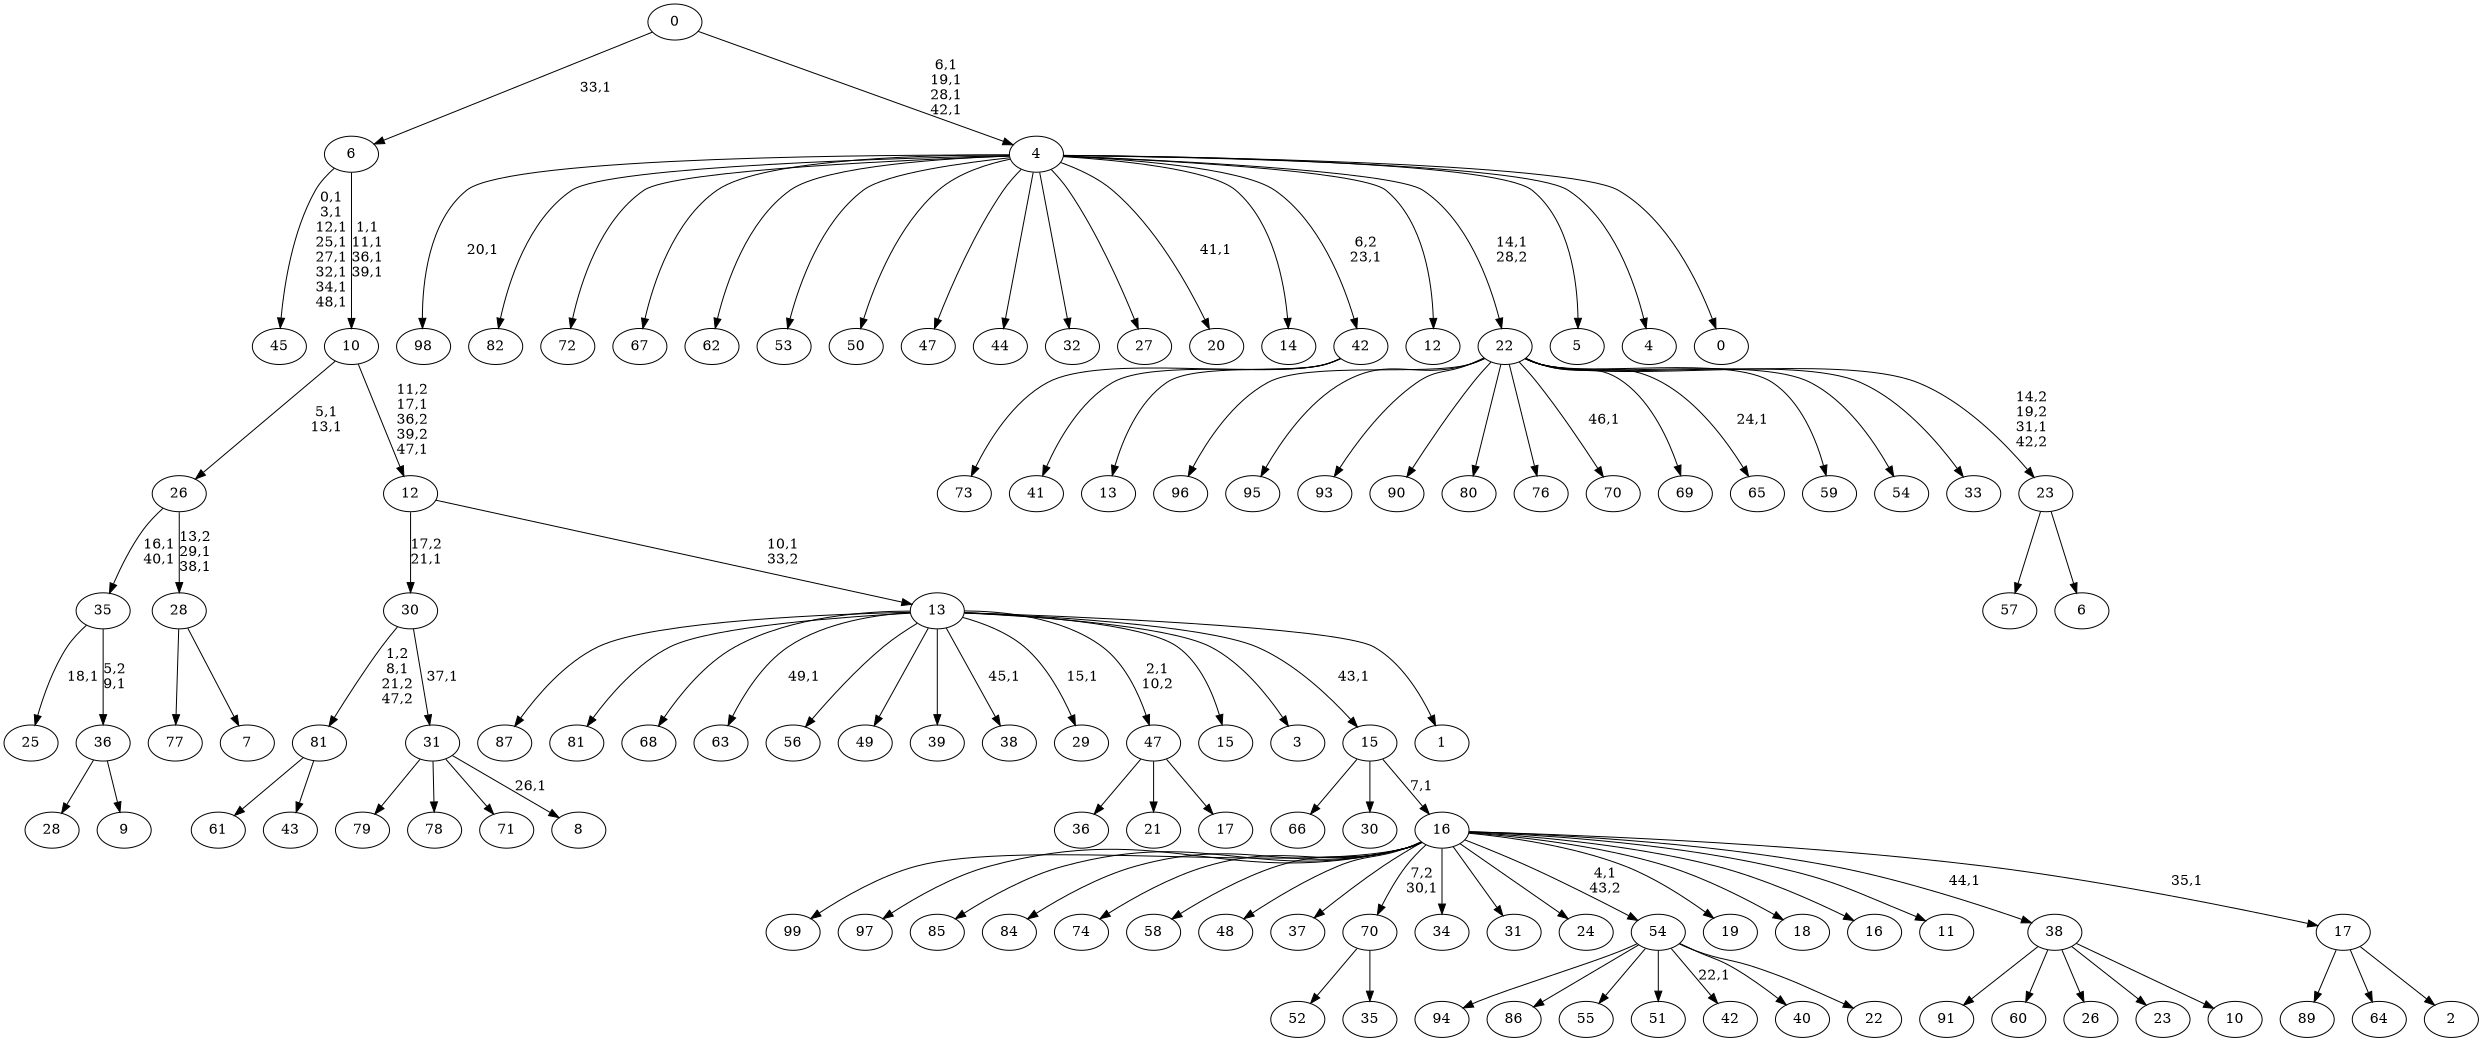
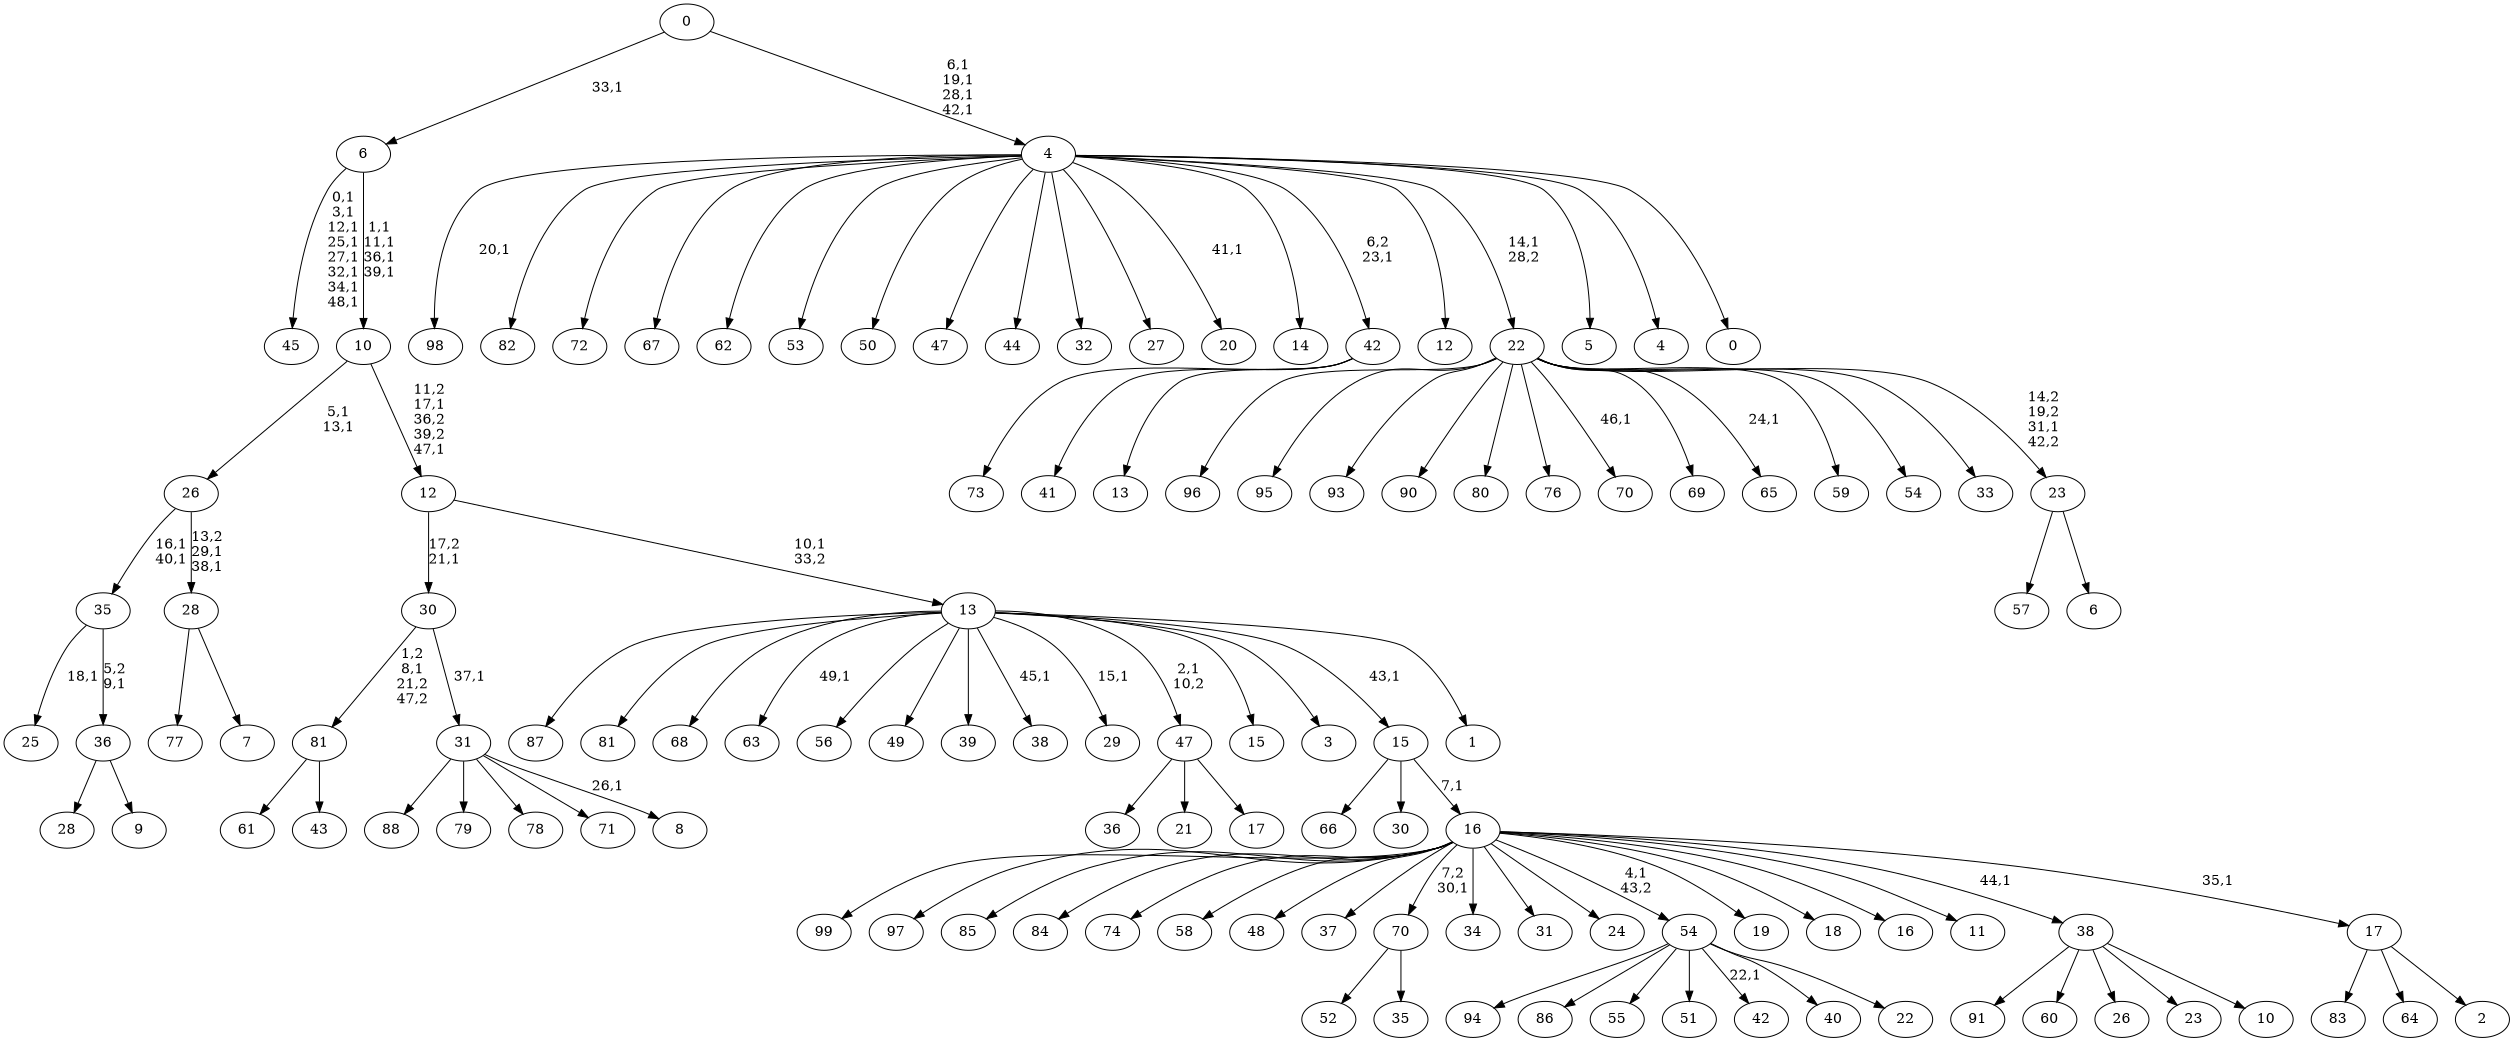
node "88": added
node "89": label "89" -> "83"
